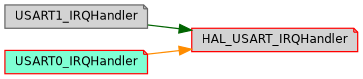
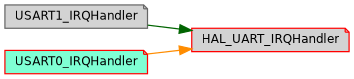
node "HAL_USART_IRQHandler": label "HAL_USART_IRQHandler" -> "HAL_UART_IRQHandler"
